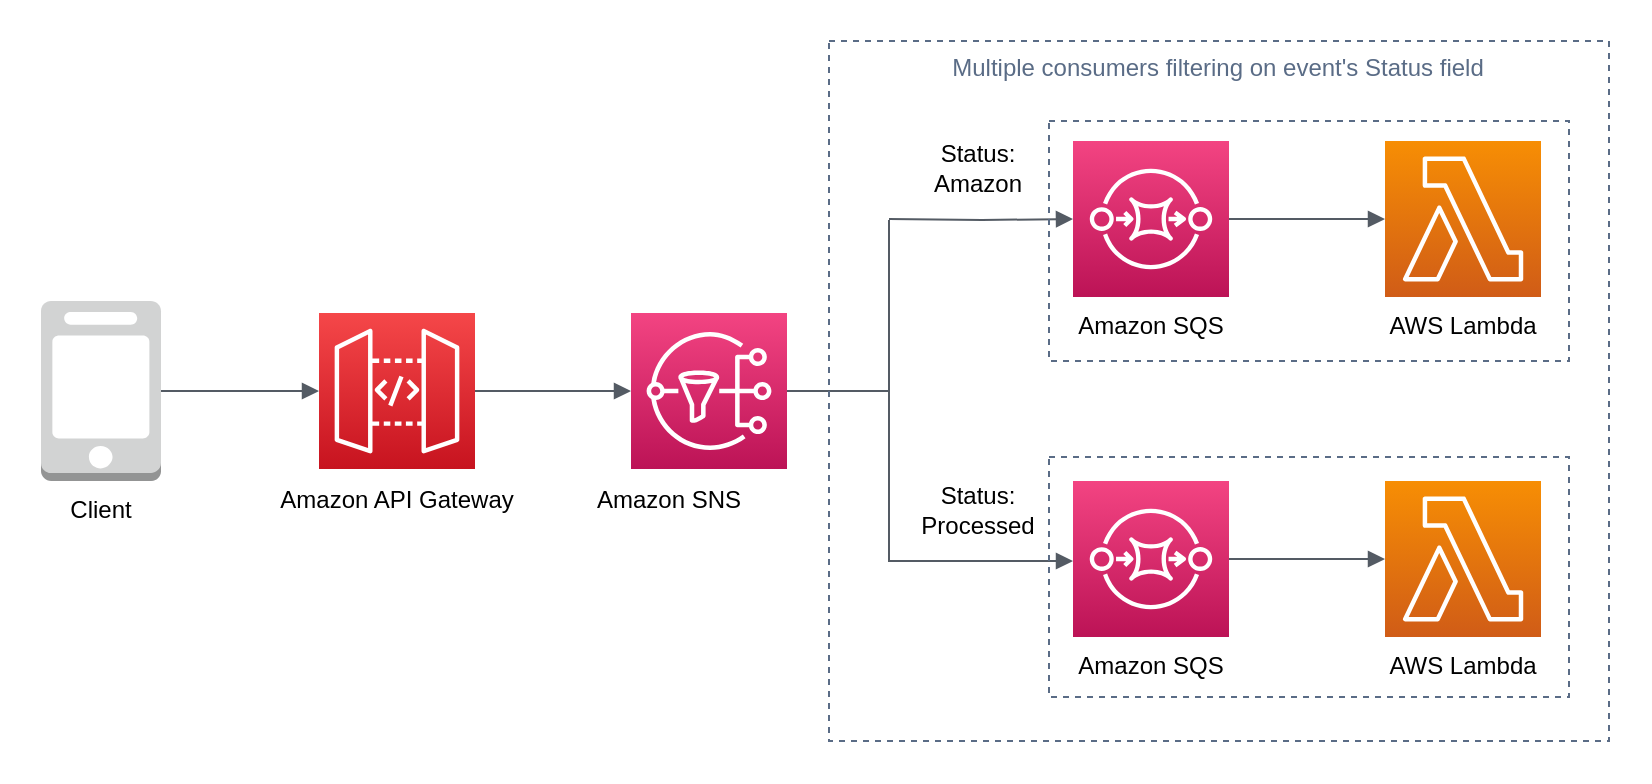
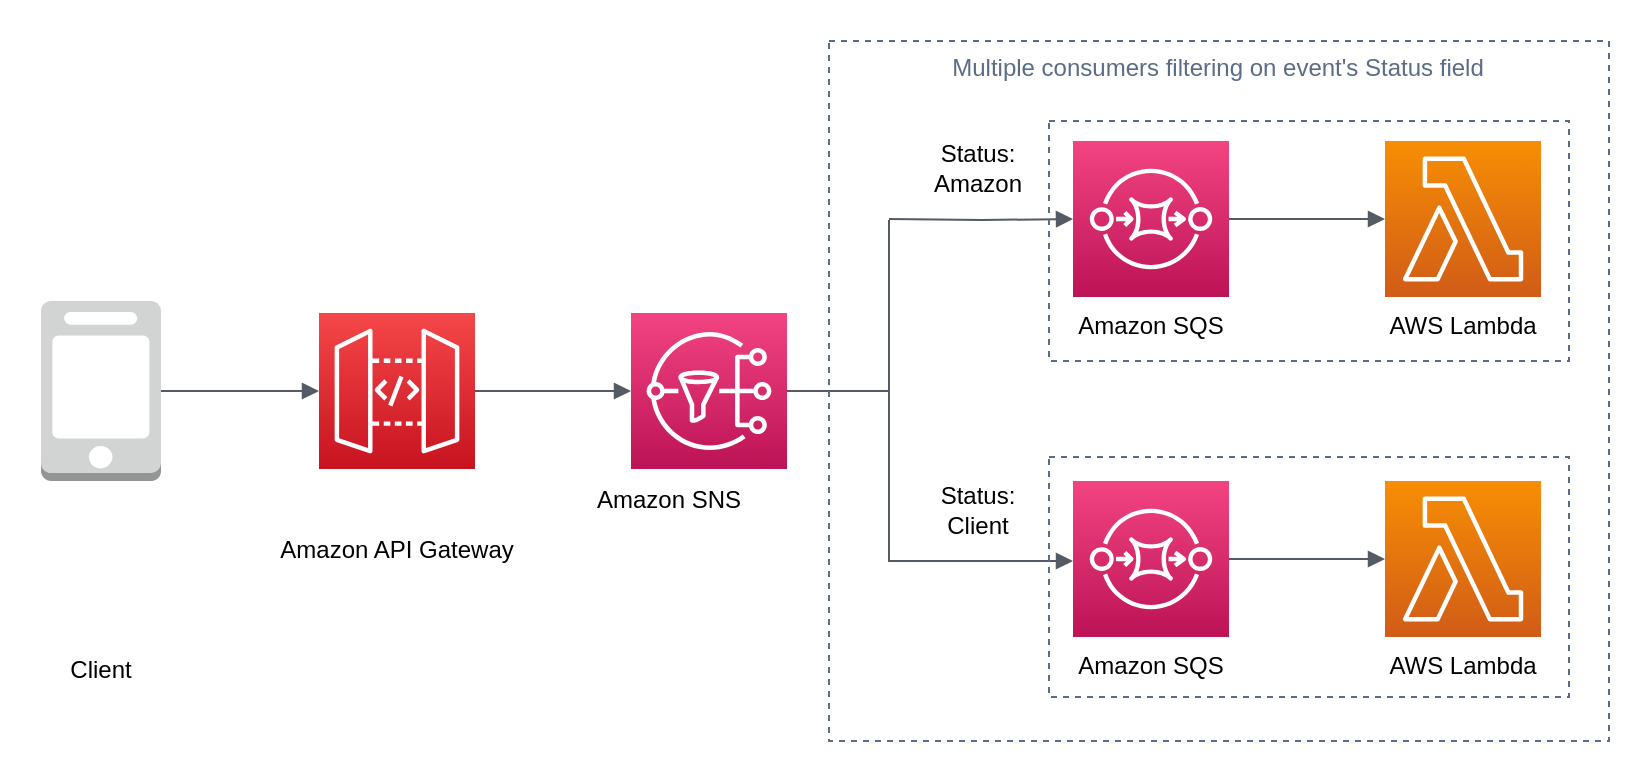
node "Amazon API Gateway": moved (397, 501) -> (397, 551)
node "Client": moved (101, 511) -> (101, 671)
node "Status: Processed": label "Status: Processed" -> "Status: Client"
